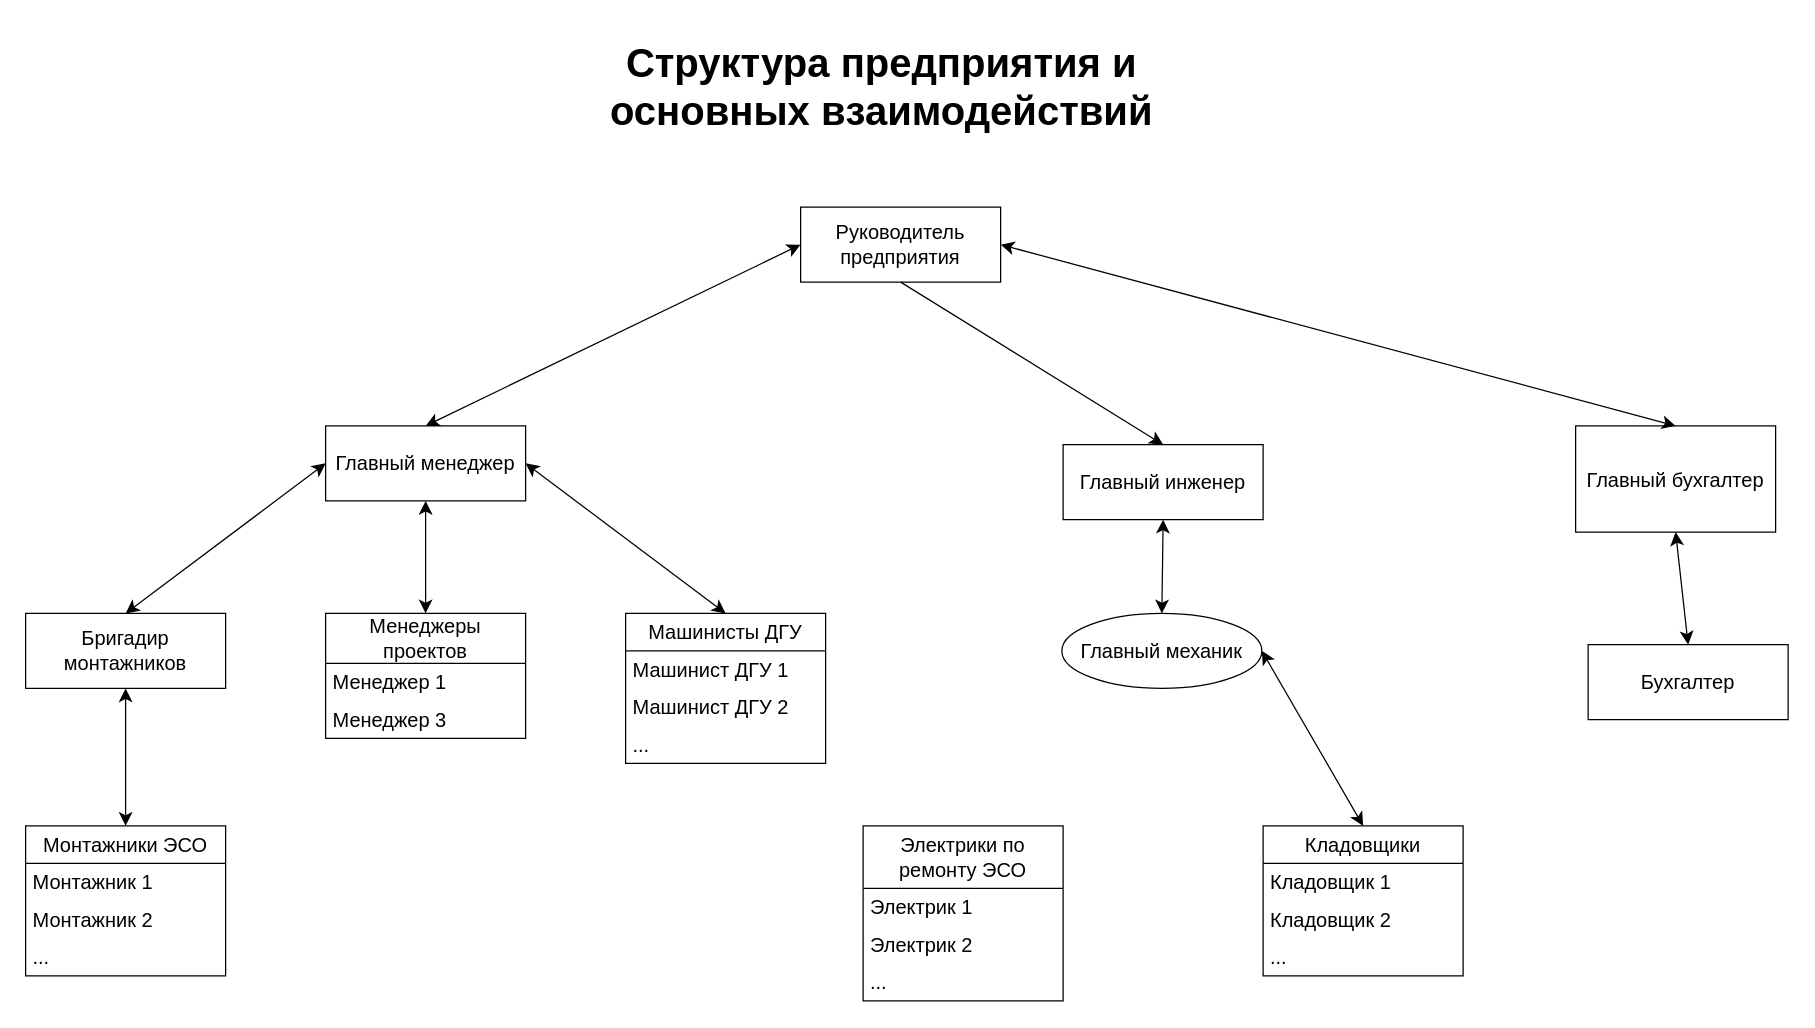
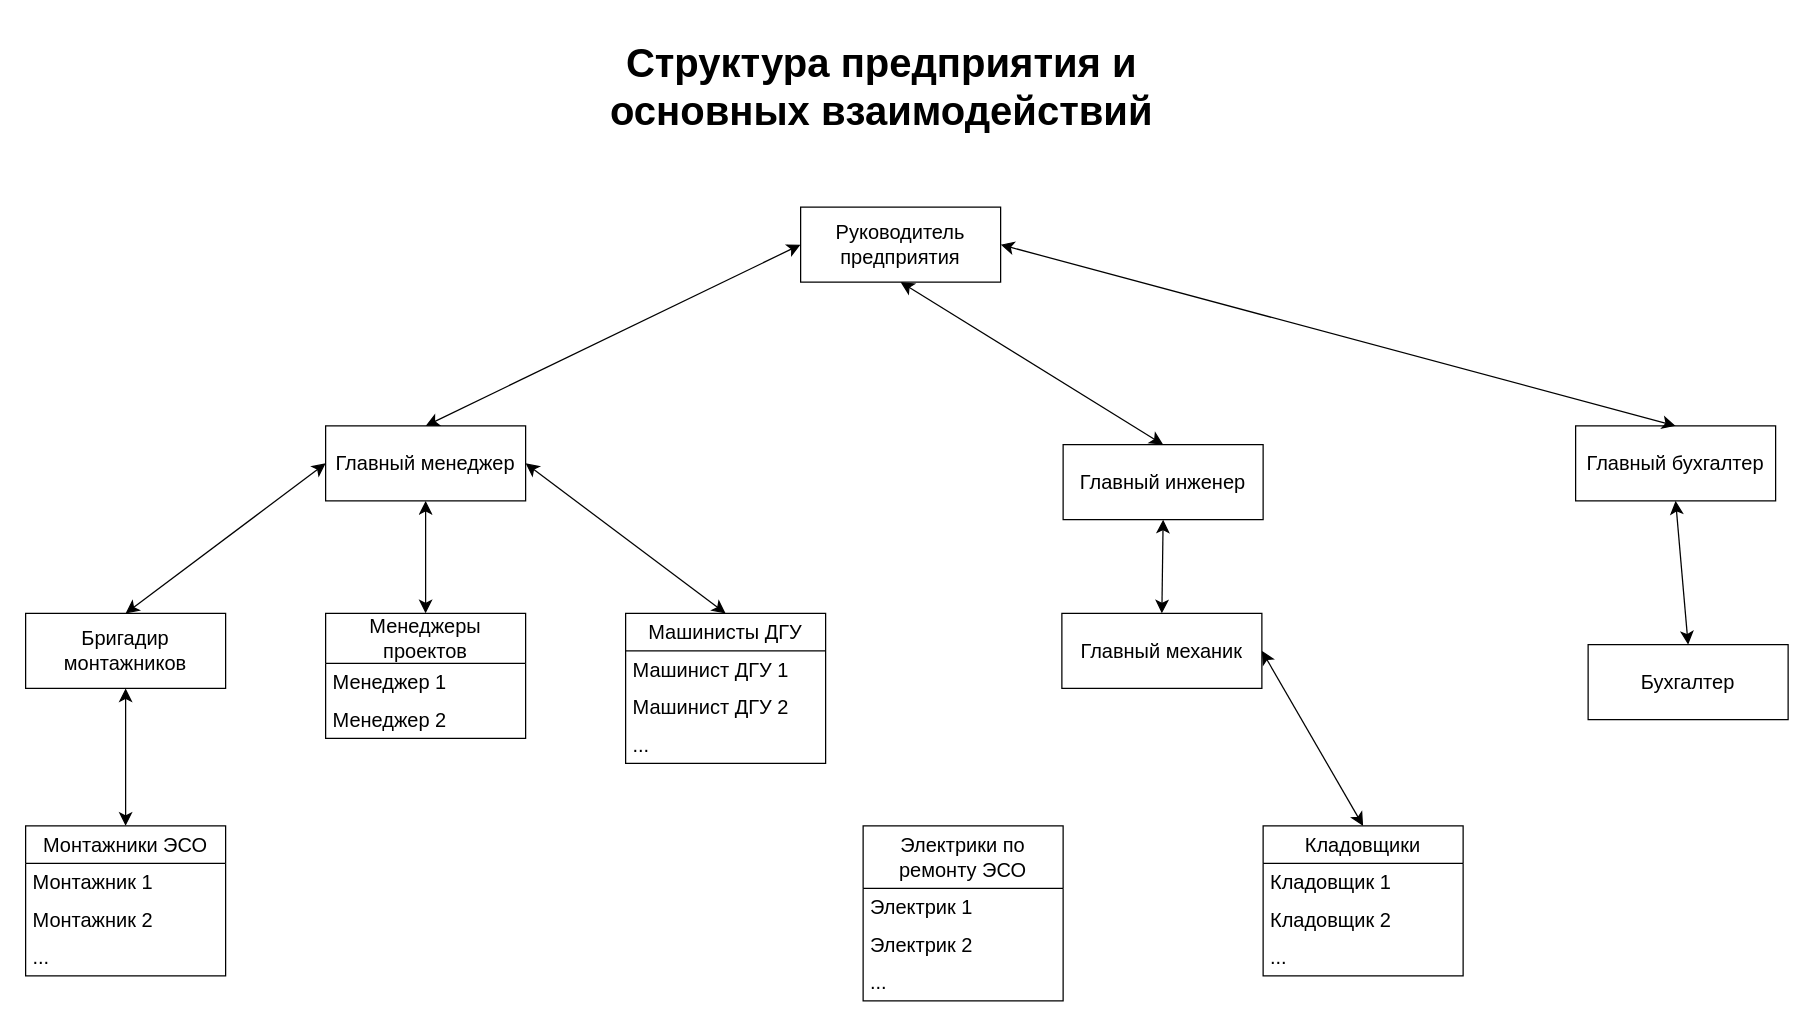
edge "Руководитель предприятия" -> "Главный инженер": arrowhead none -> classic
node "Главный бухгалтер": size 200x106 -> 200x75
node "Главный механик": shape ellipse -> rectangle
node "Менеджер 3": label "Менеджер 3" -> "Менеджер 2"
